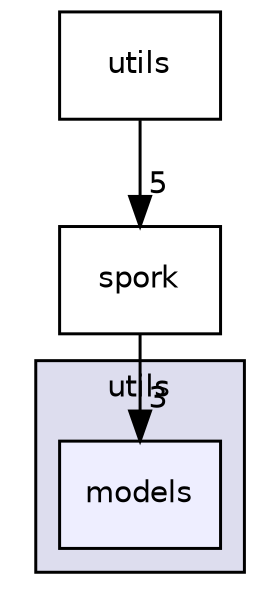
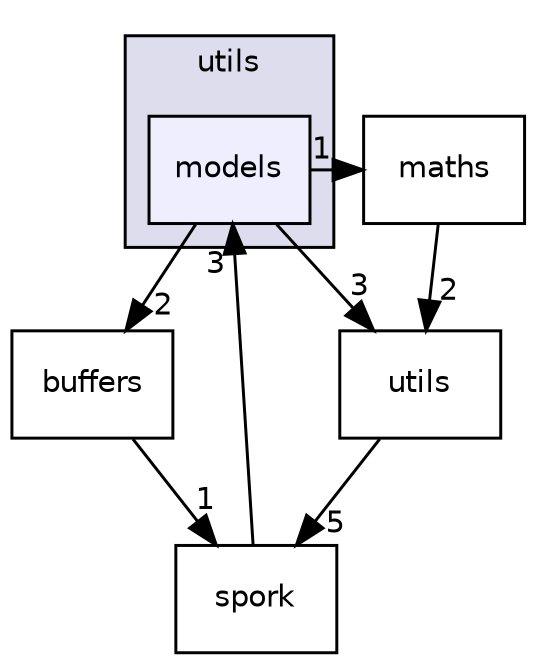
node "maths": added
edge "models" -> "utils": added
node "buffers": added
